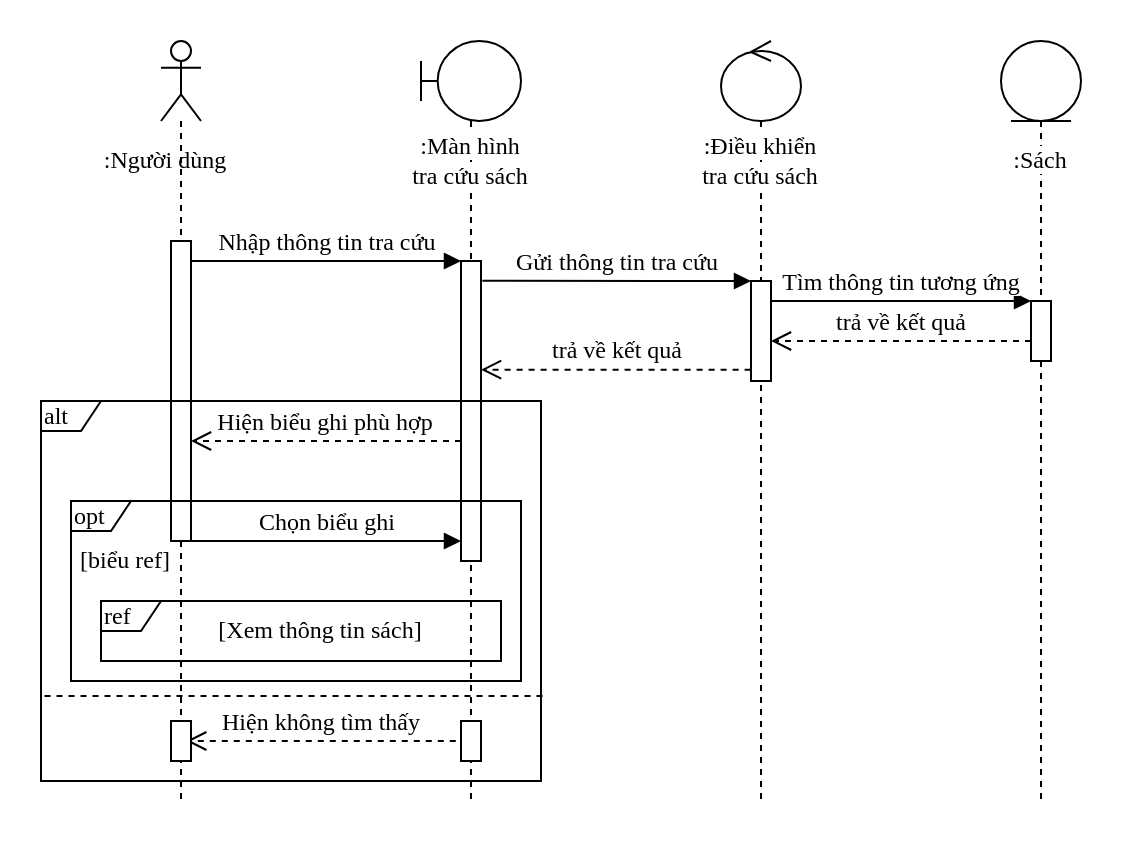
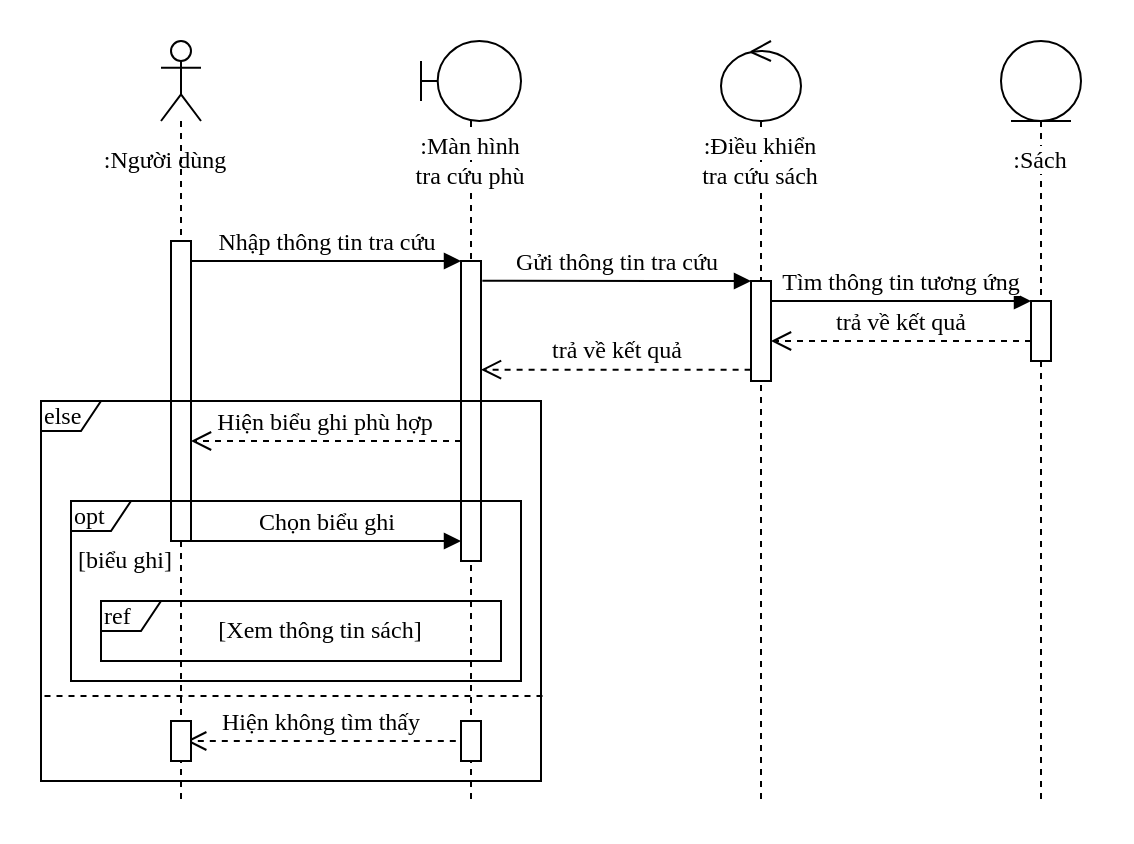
node ":Màn hình tra cứu sách": label ":Màn hình tra cứu sách" -> ":Màn hình tra cứu phù"
node "alt": label "alt" -> "else"
node "[biểu ref]": label "[biểu ref]" -> "[biểu ghi]"
